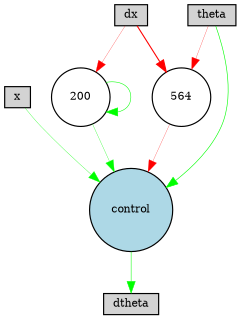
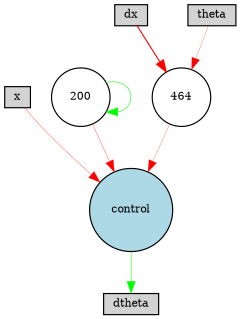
edge "dx" -> "200": removed
node "564": label "564" -> "464"
edge "theta" -> "control": removed
edge "x" -> "control": color green -> red
edge "200" -> "control": color green -> red
